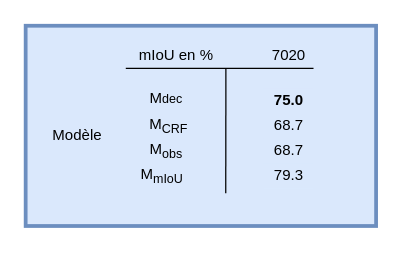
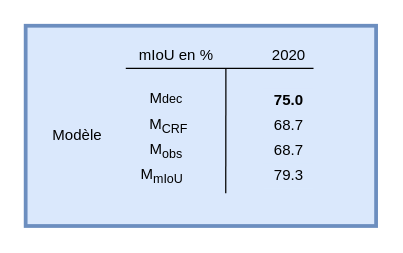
node "7020": label "7020" -> "2020"
